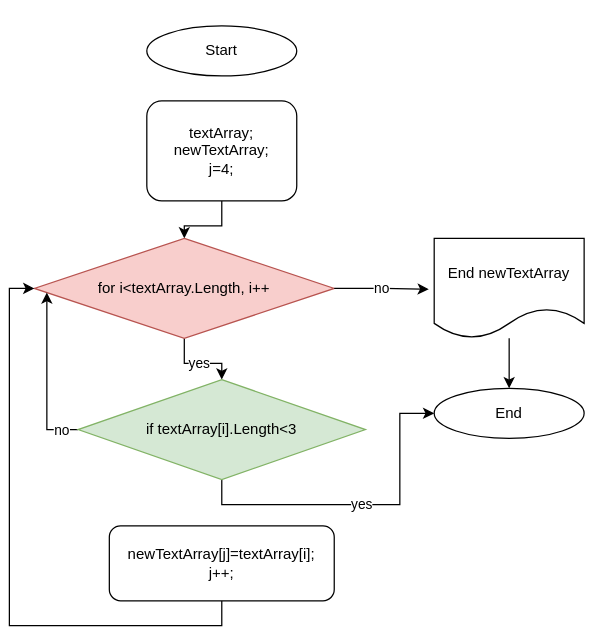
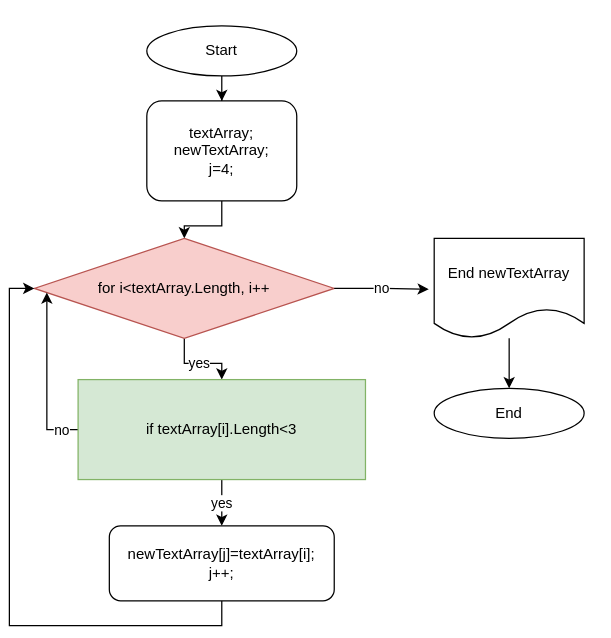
edge "Start" -> "textArray; newTextArray; j=4;": added
node "if textArray[i].Length<3": shape diamond -> rectangle
edge "if textArray[i].Length<3" -> "End": now "if textArray[i].Length<3" -> "newTextArray[j]=textArray[i]; j++;"
